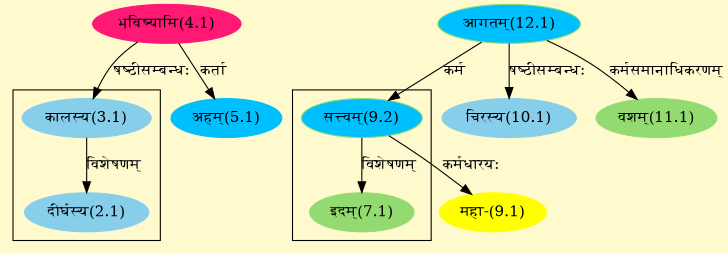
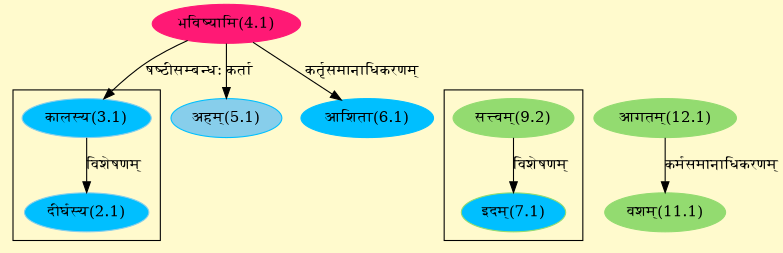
node "आगतम्(12.1)": fillcolor #00bfff -> #93db70
edge "आगतम्(12.1)" -> "सत्त्वम्(9.2)": removed, label "कर्म"
node "कालस्य(3.1)": fillcolor #87ceeb -> #00bfff
node "अहम्(5.1)": fillcolor #00bfff -> #87ceeb
node "सत्त्वम्(9.2)": fillcolor #00bfff -> #93db70
node "आशिता(6.1)": added
node "चिरस्य(10.1)": removed
node "दीर्घस्य(2.1)": fillcolor #87ceeb -> #00bfff
node "इदम्(7.1)": fillcolor #93db70 -> #00bfff
node "महा-(9.1)": removed
